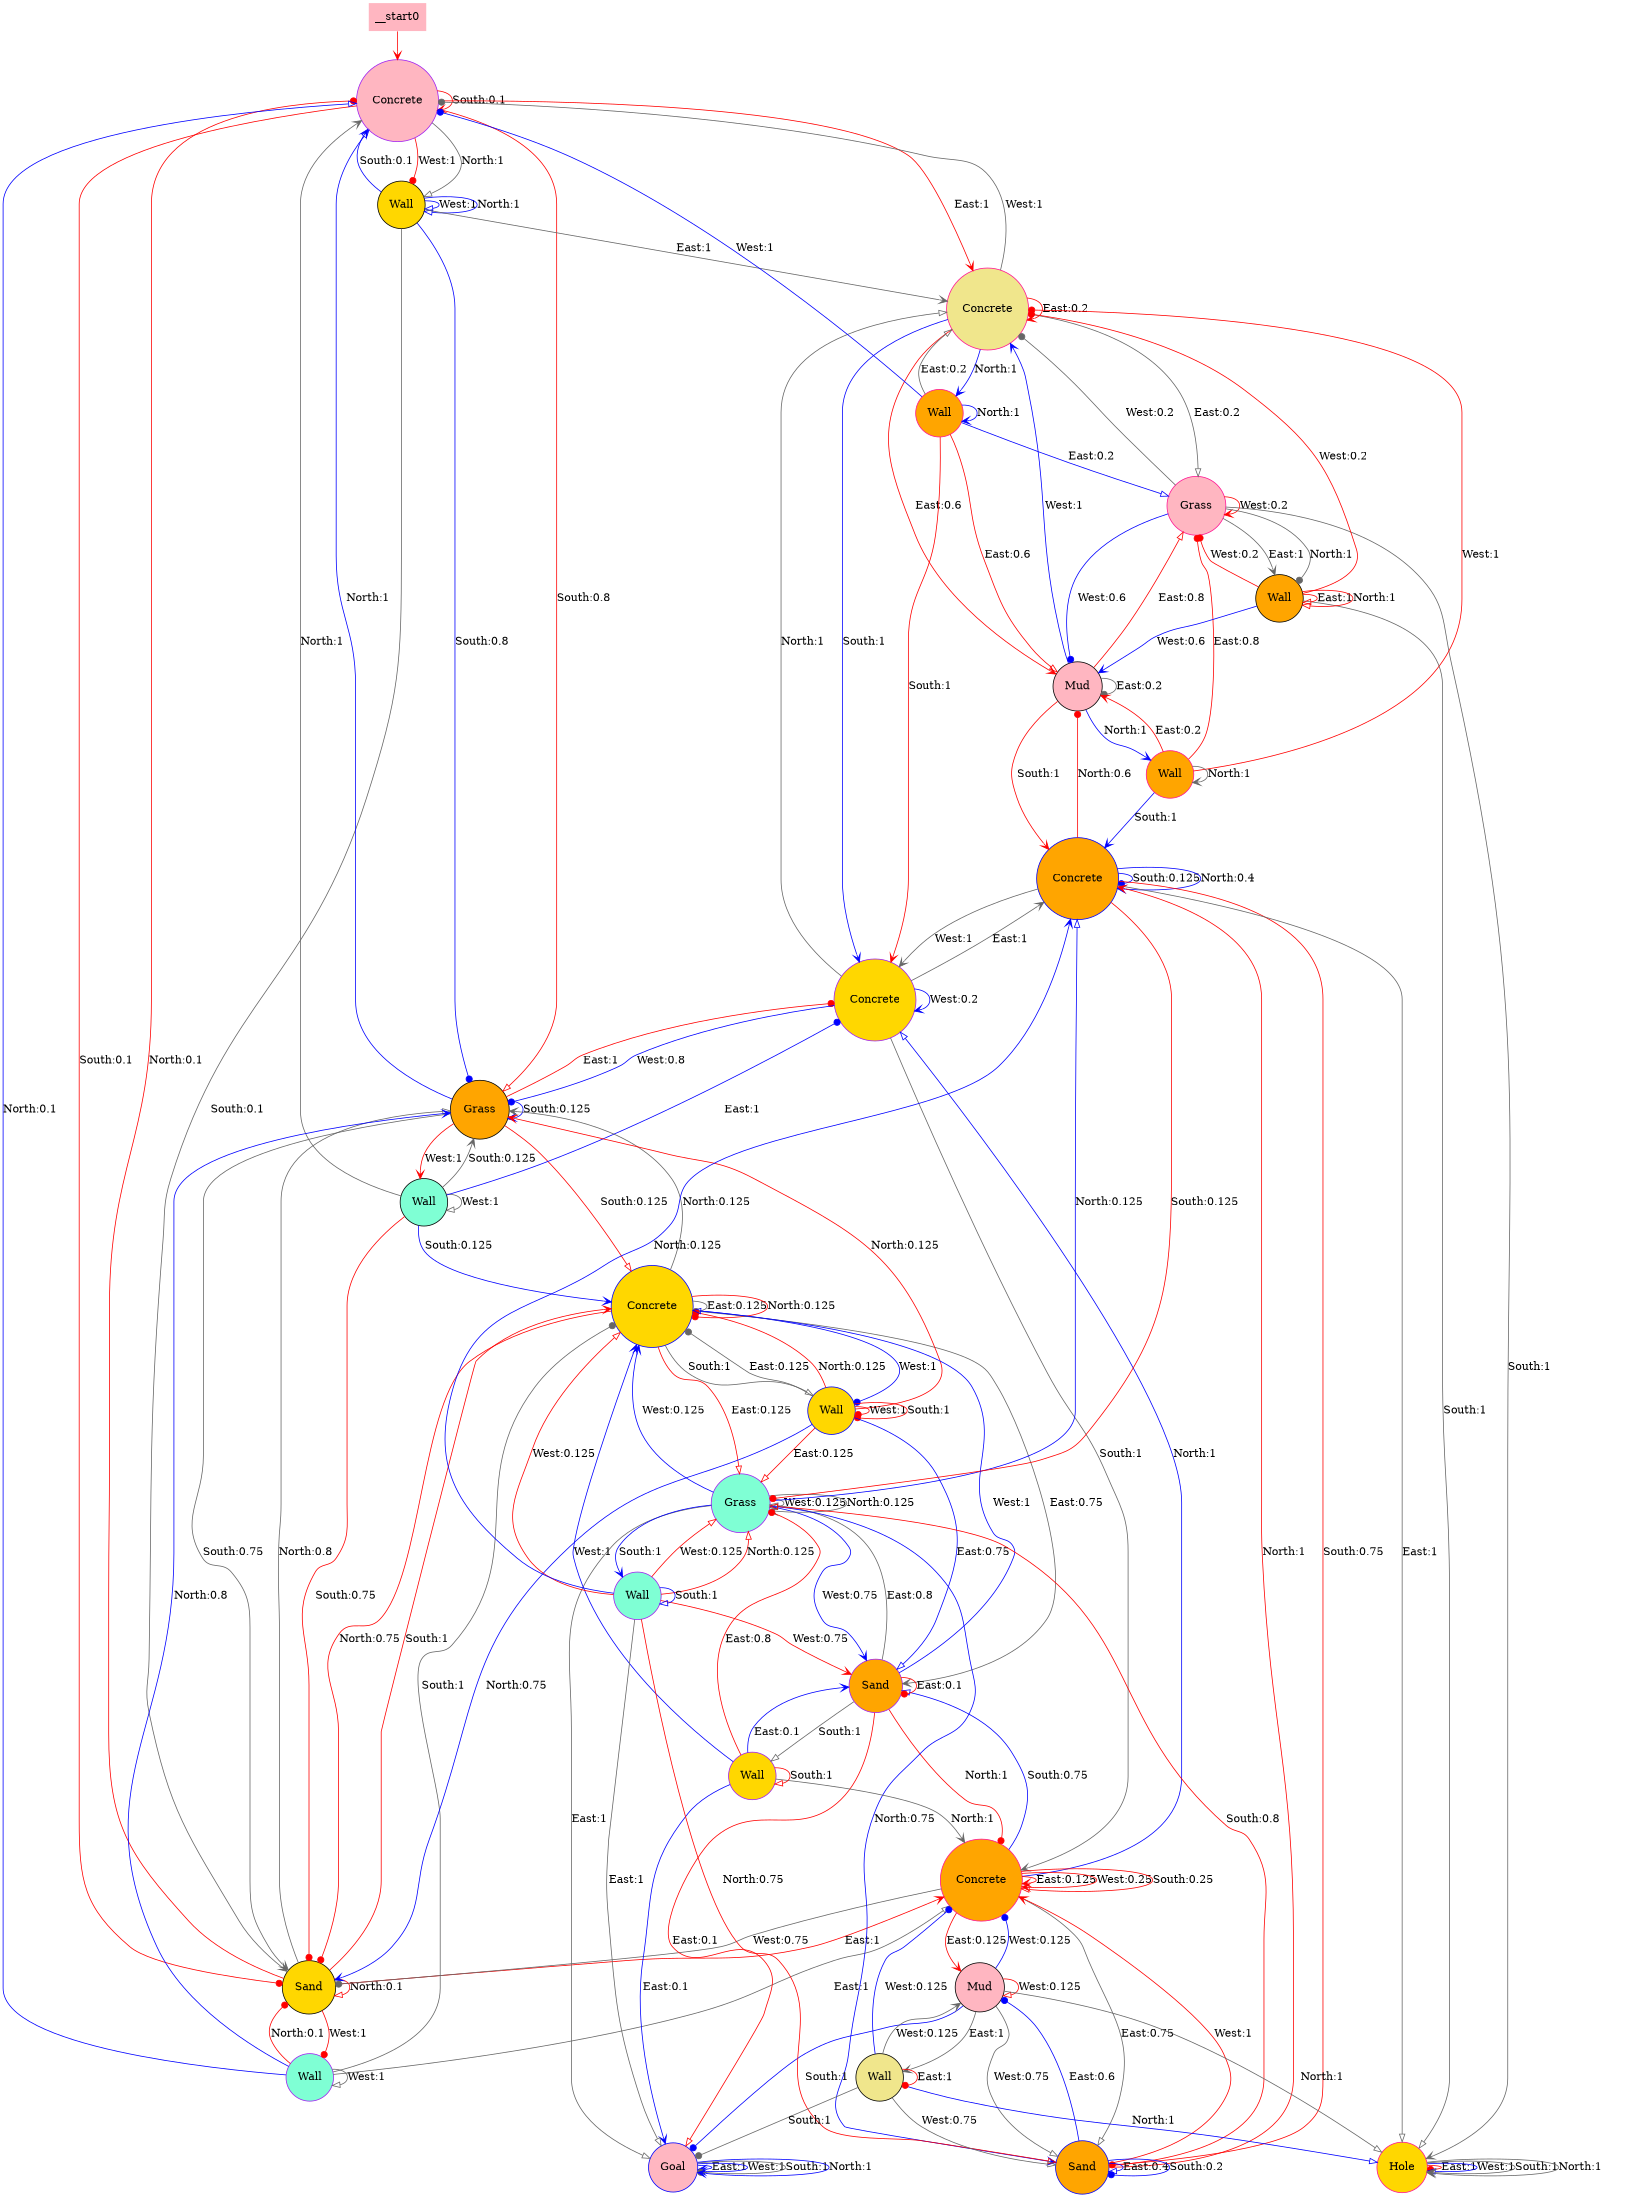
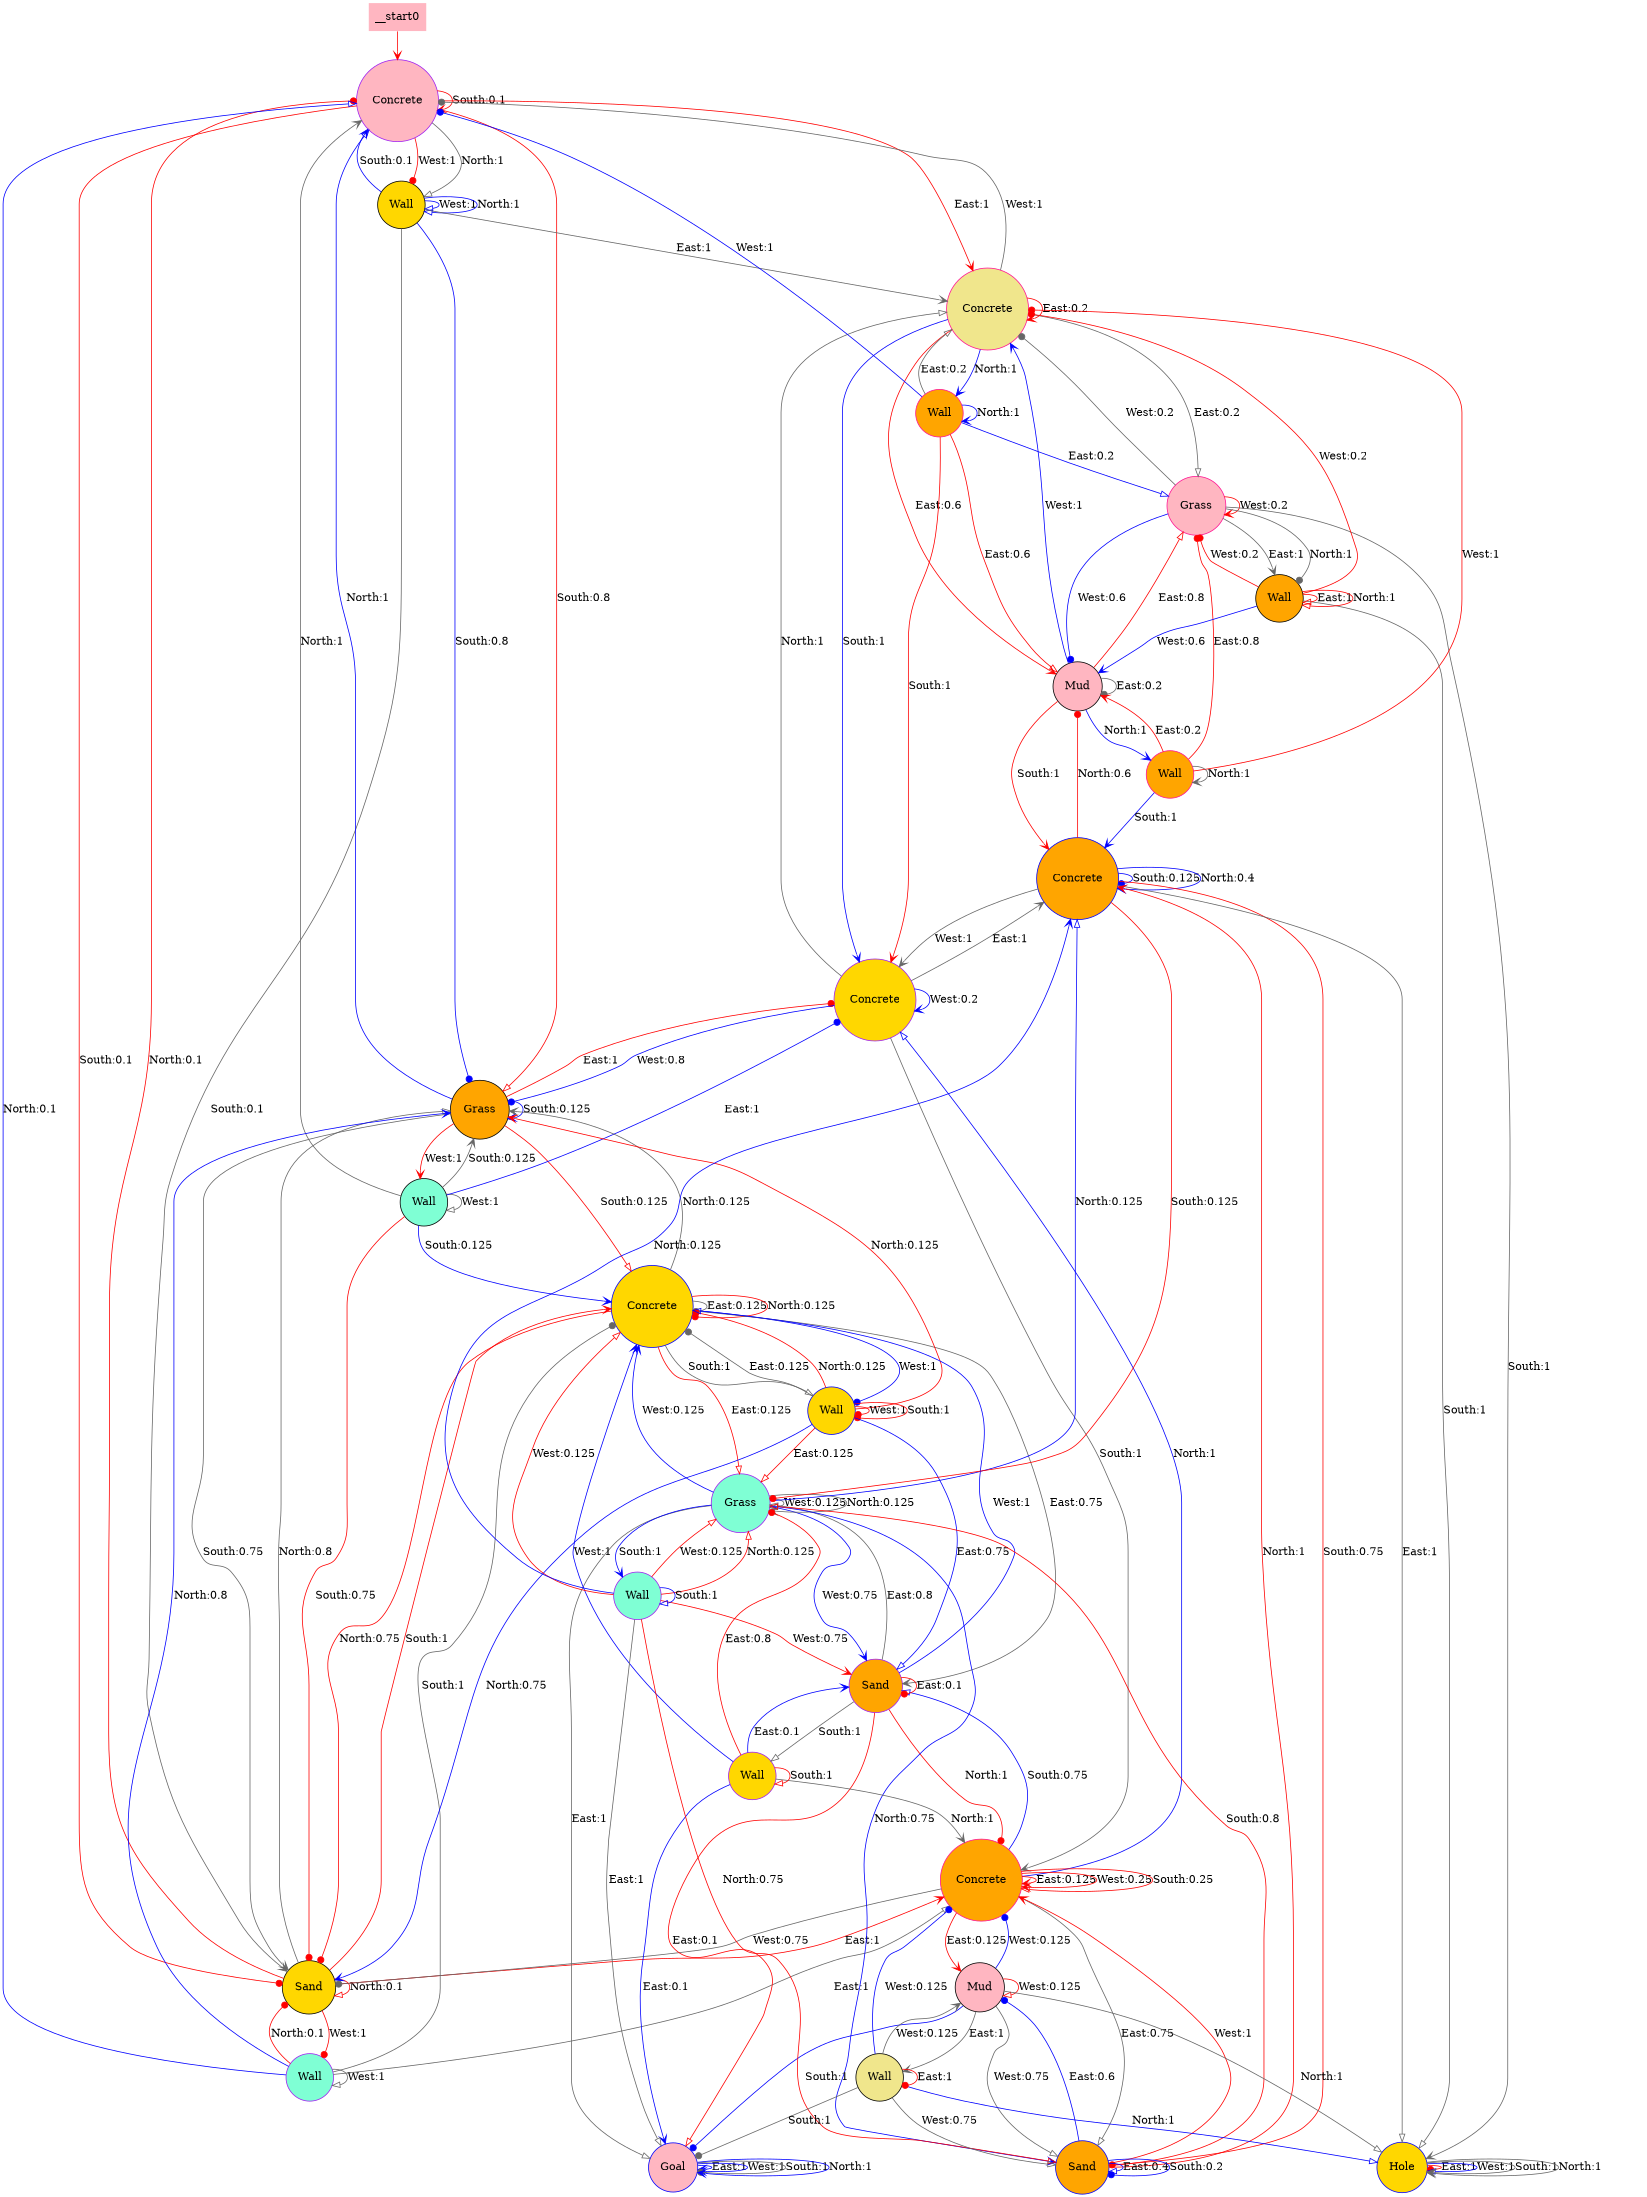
node "Hole": color deeppink -> blue
